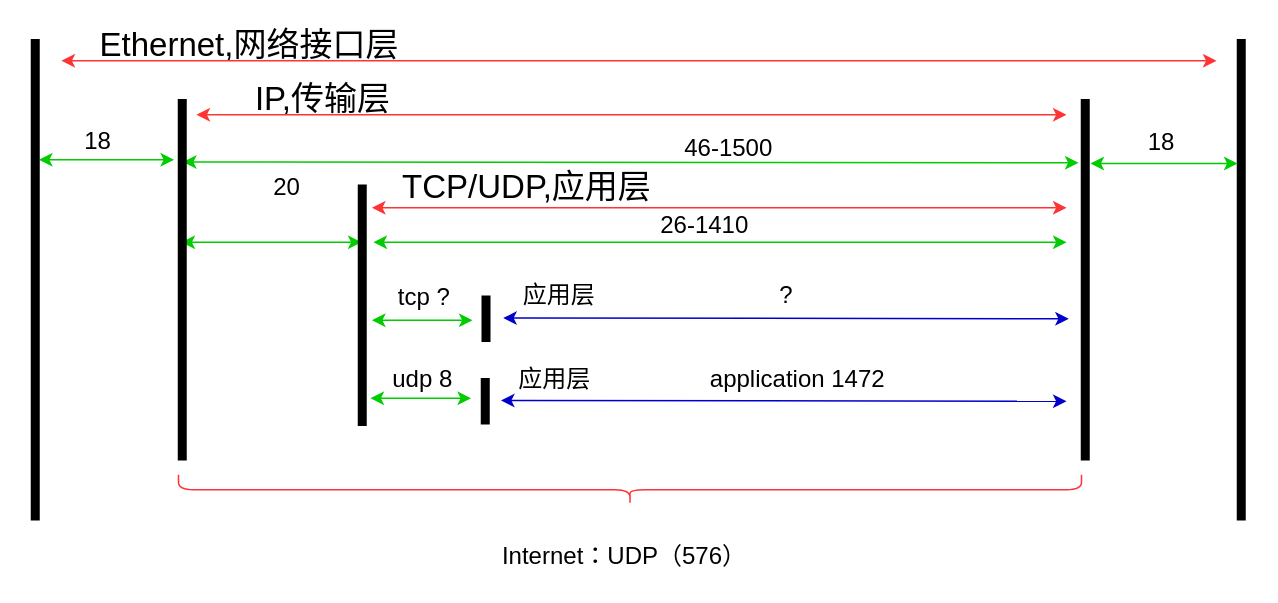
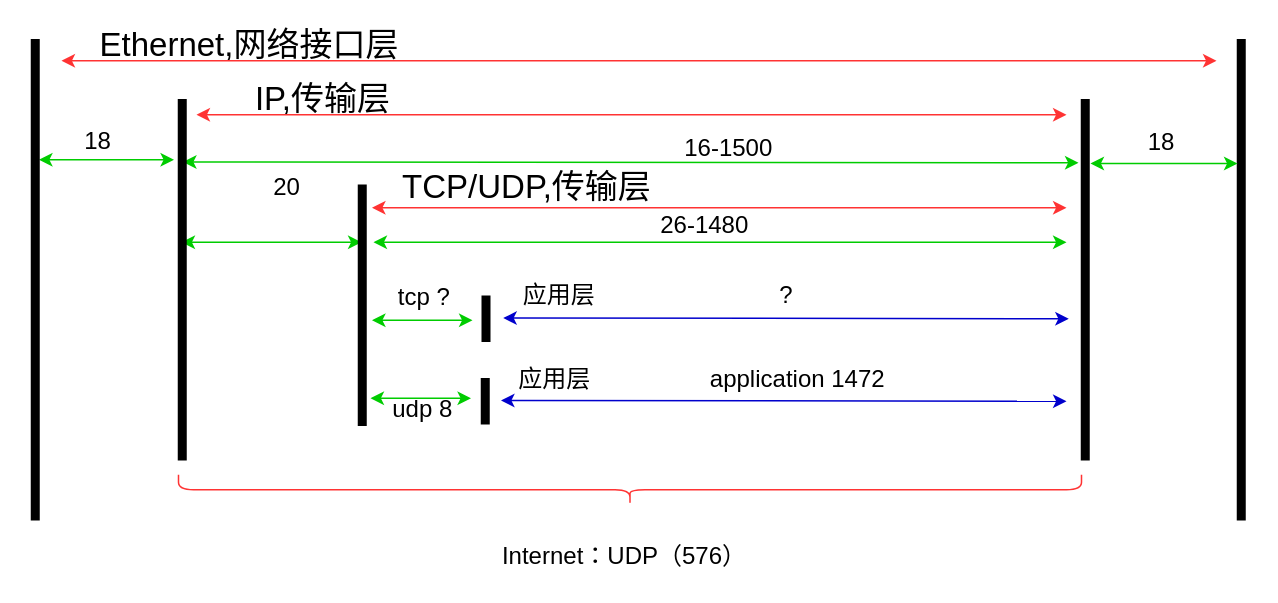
node "46-1500": label "46-1500" -> "16-1500"
node "TCP/UDP,应用层": label "TCP/UDP,应用层" -> "TCP/UDP,传输层"
node "26-1410": label "26-1410" -> "26-1480"
node "udp 8": moved (422, 379) -> (422, 409)
